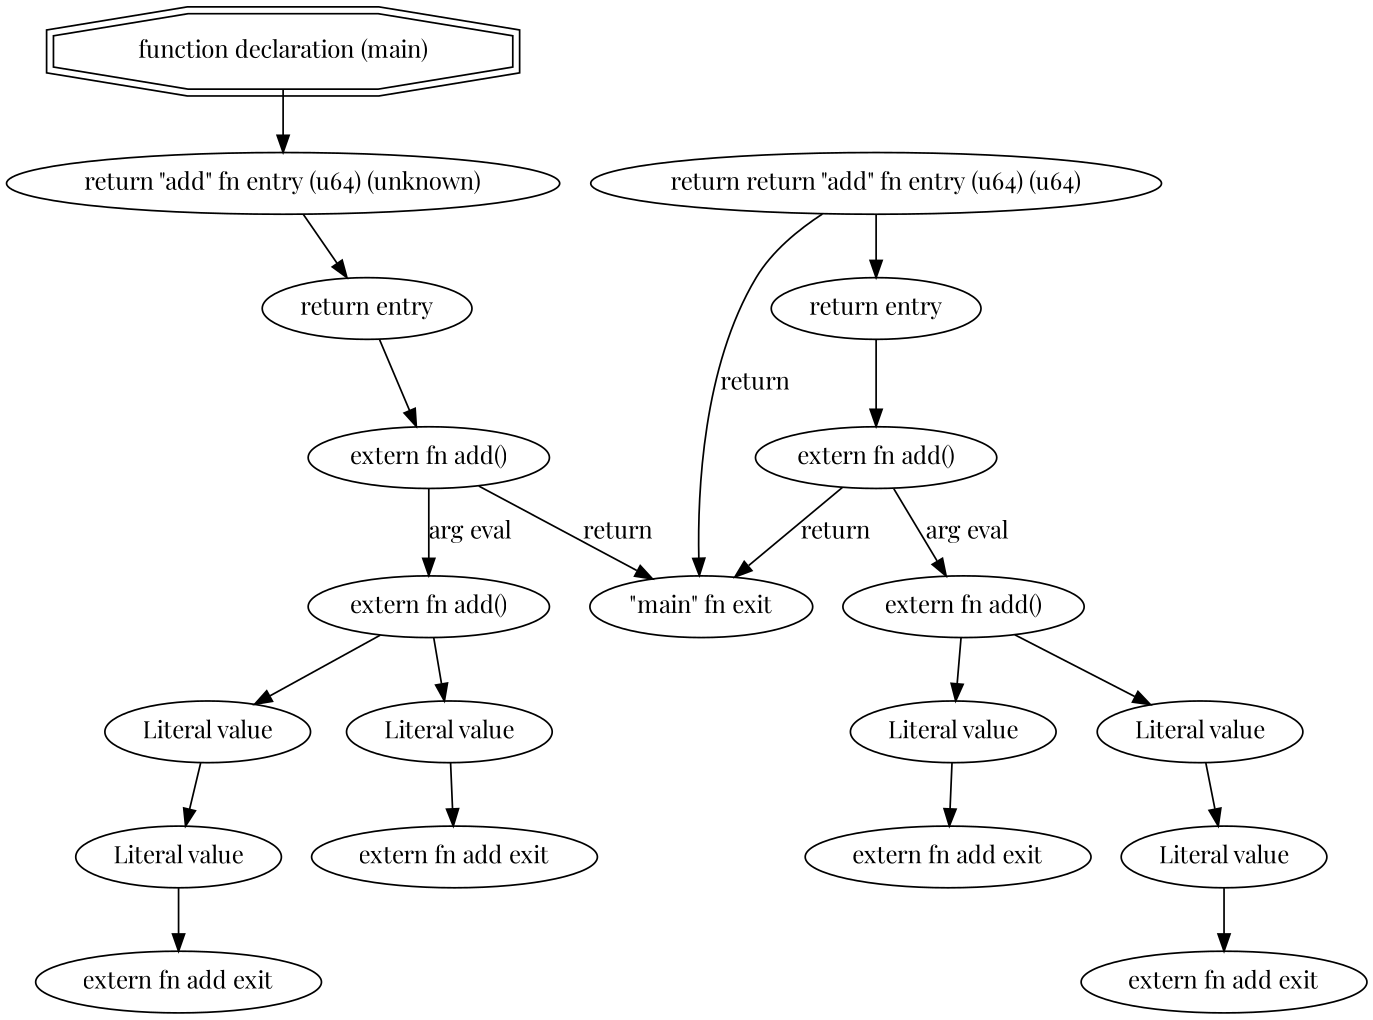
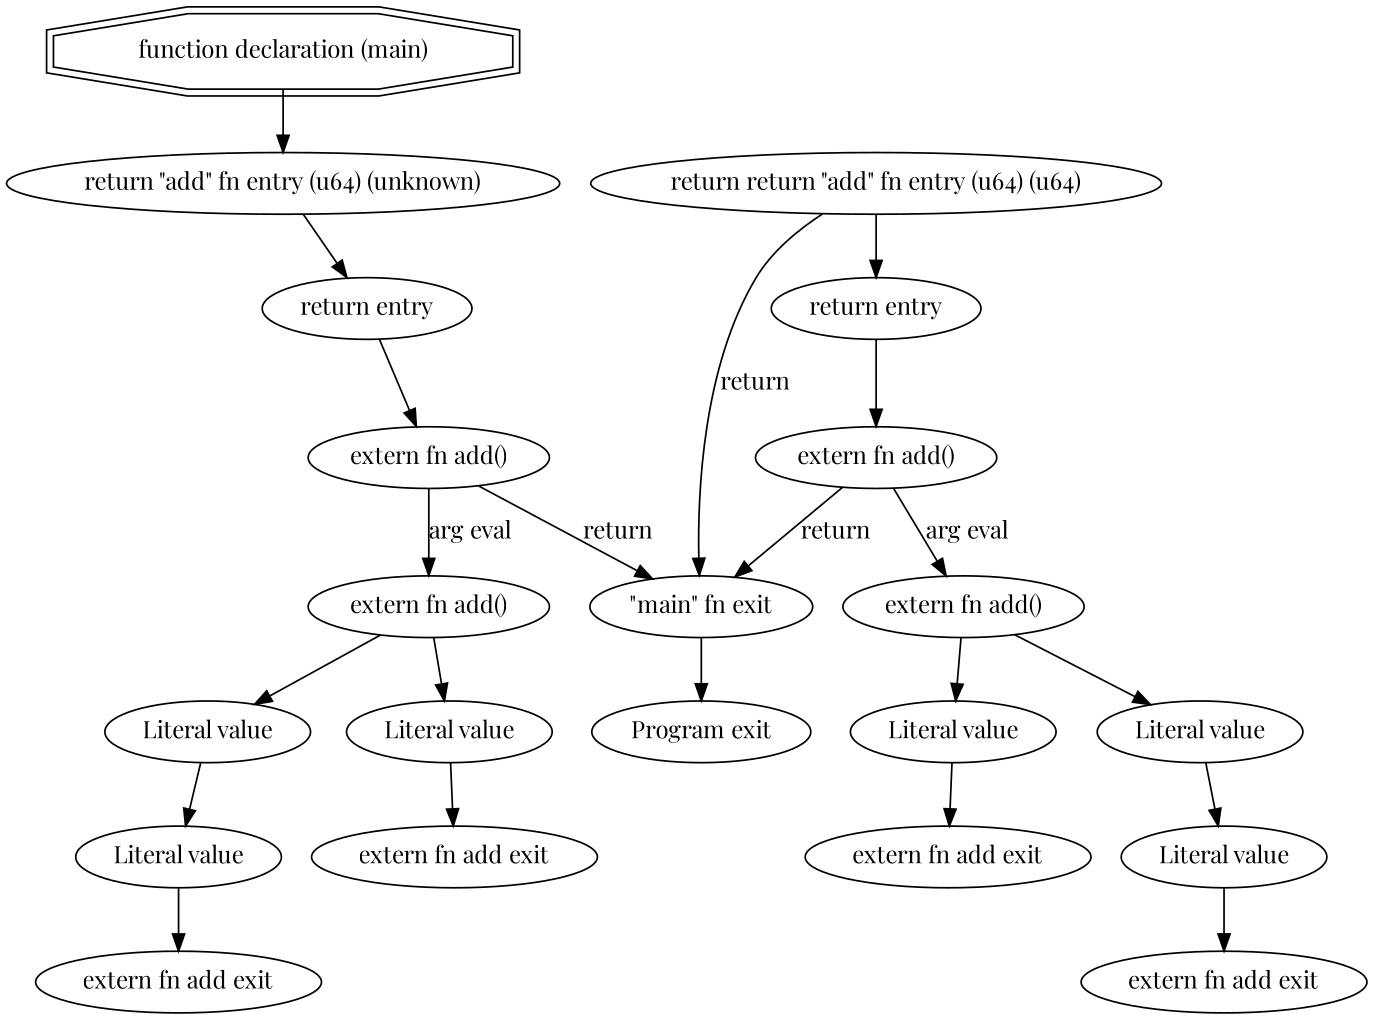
node "Program exit": added
